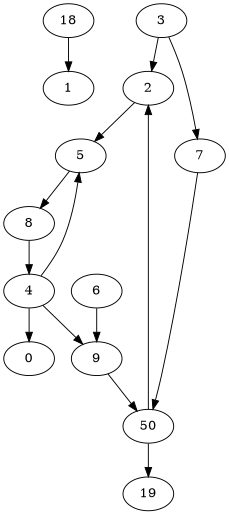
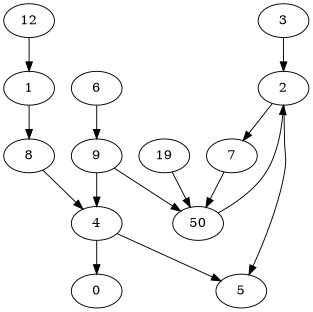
node "18": label "18" -> "12"
edge "3" -> "7": now "2" -> "7"
edge "5" -> "8": now "1" -> "8"
edge "4" -> "9": reversed
edge "50" -> "19": reversed
